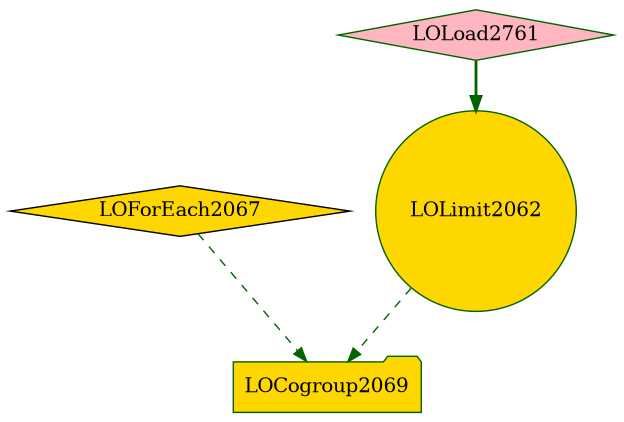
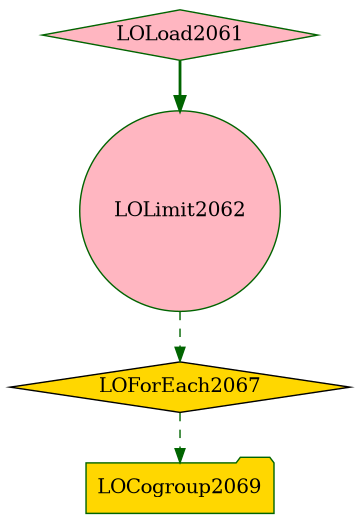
node "LOLoad2761": label "LOLoad2761" -> "LOLoad2061"
node "LOLimit2062": fillcolor gold -> lightpink
edge "LOLimit2062" -> "LOCogroup2069": now "LOLimit2062" -> "LOForEach2067"
